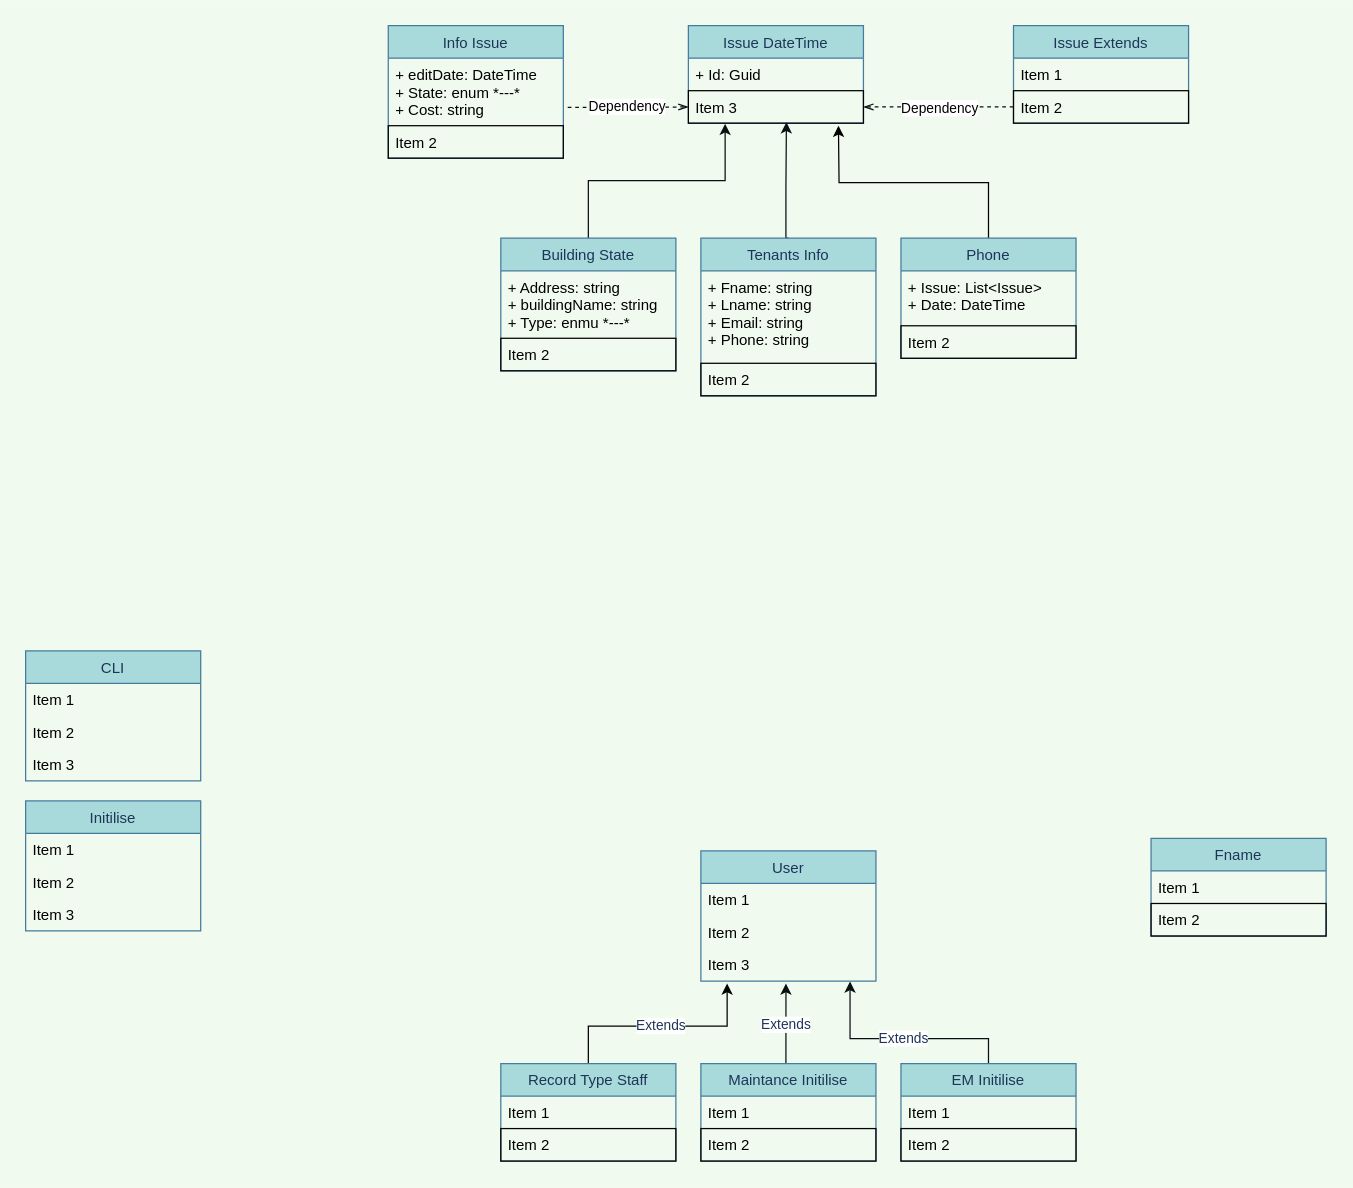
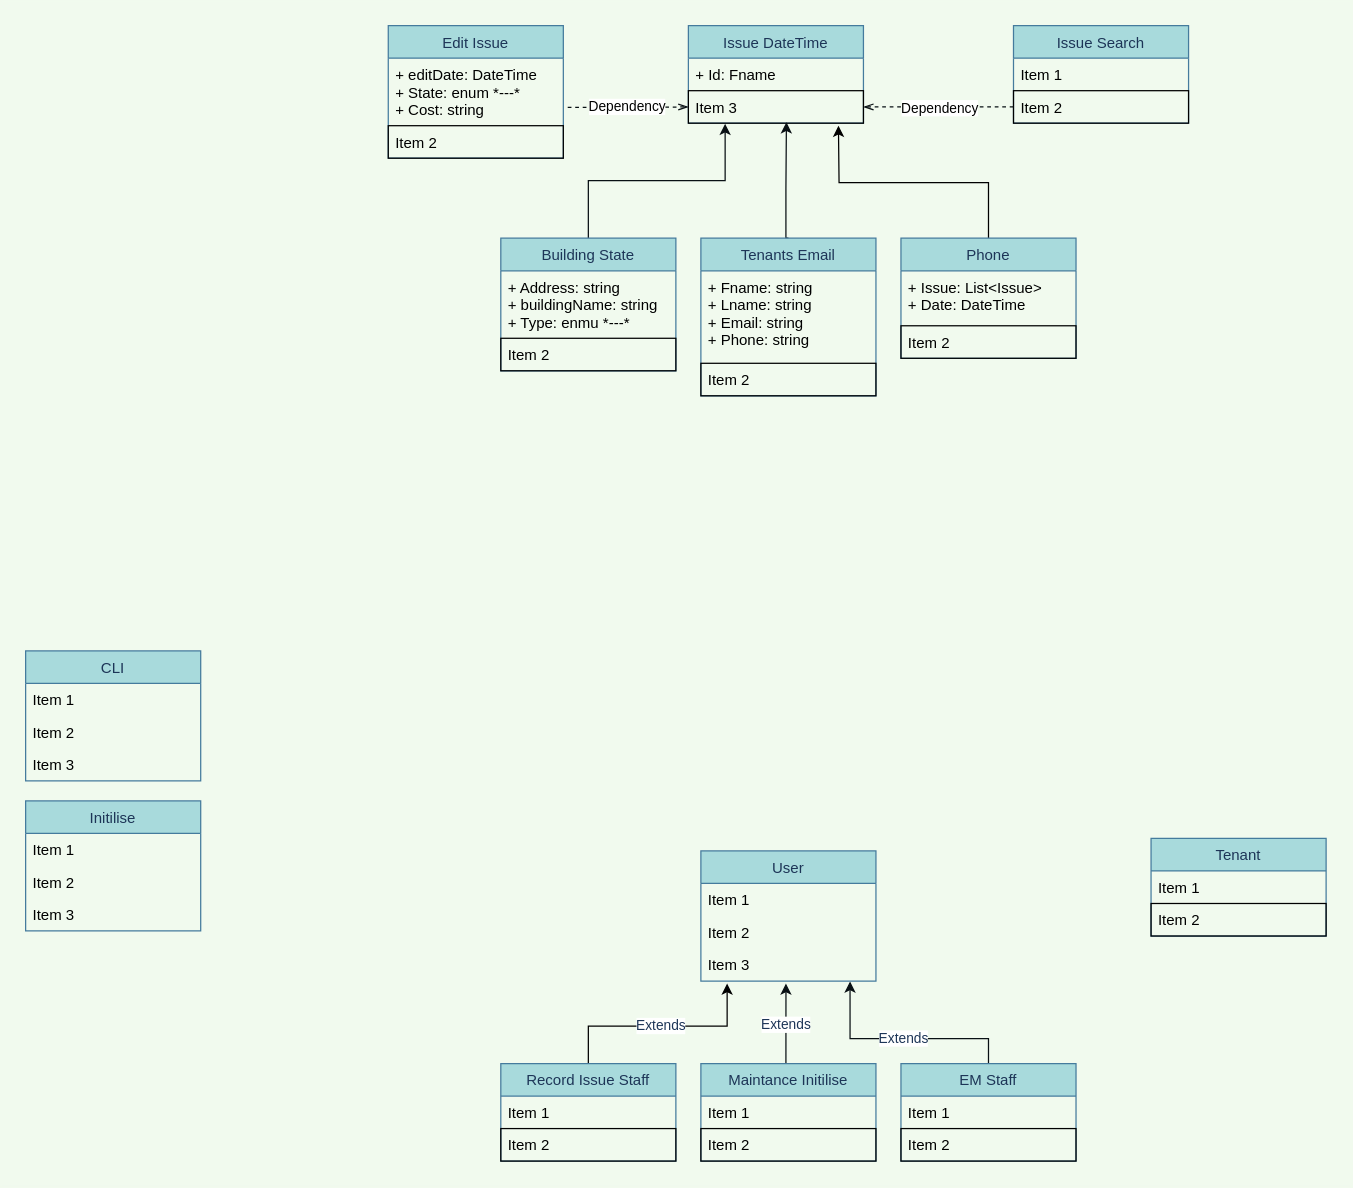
node "Info Issue": label "Info Issue" -> "Edit Issue"
node "Issue Extends": label "Issue Extends" -> "Issue Search"
node "+ Id: Guid": label "+ Id: Guid" -> "+ Id: Fname"
node "Tenants Info": label "Tenants Info" -> "Tenants Email"
node "Fname": label "Fname" -> "Tenant"
node "Record Type Staff": label "Record Type Staff" -> "Record Issue Staff"
node "EM Initilise": label "EM Initilise" -> "EM Staff"
